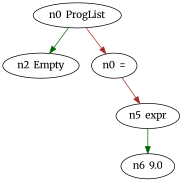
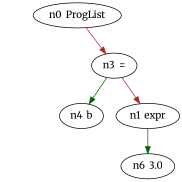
node "n2  Empty": removed
node "n0  =": label "n0  =" -> "n3  ="
node "n4  b": added
node "n5  expr": label "n5  expr" -> "n1  expr"
node "n6  9.0": label "n6  9.0" -> "n6  3.0"
